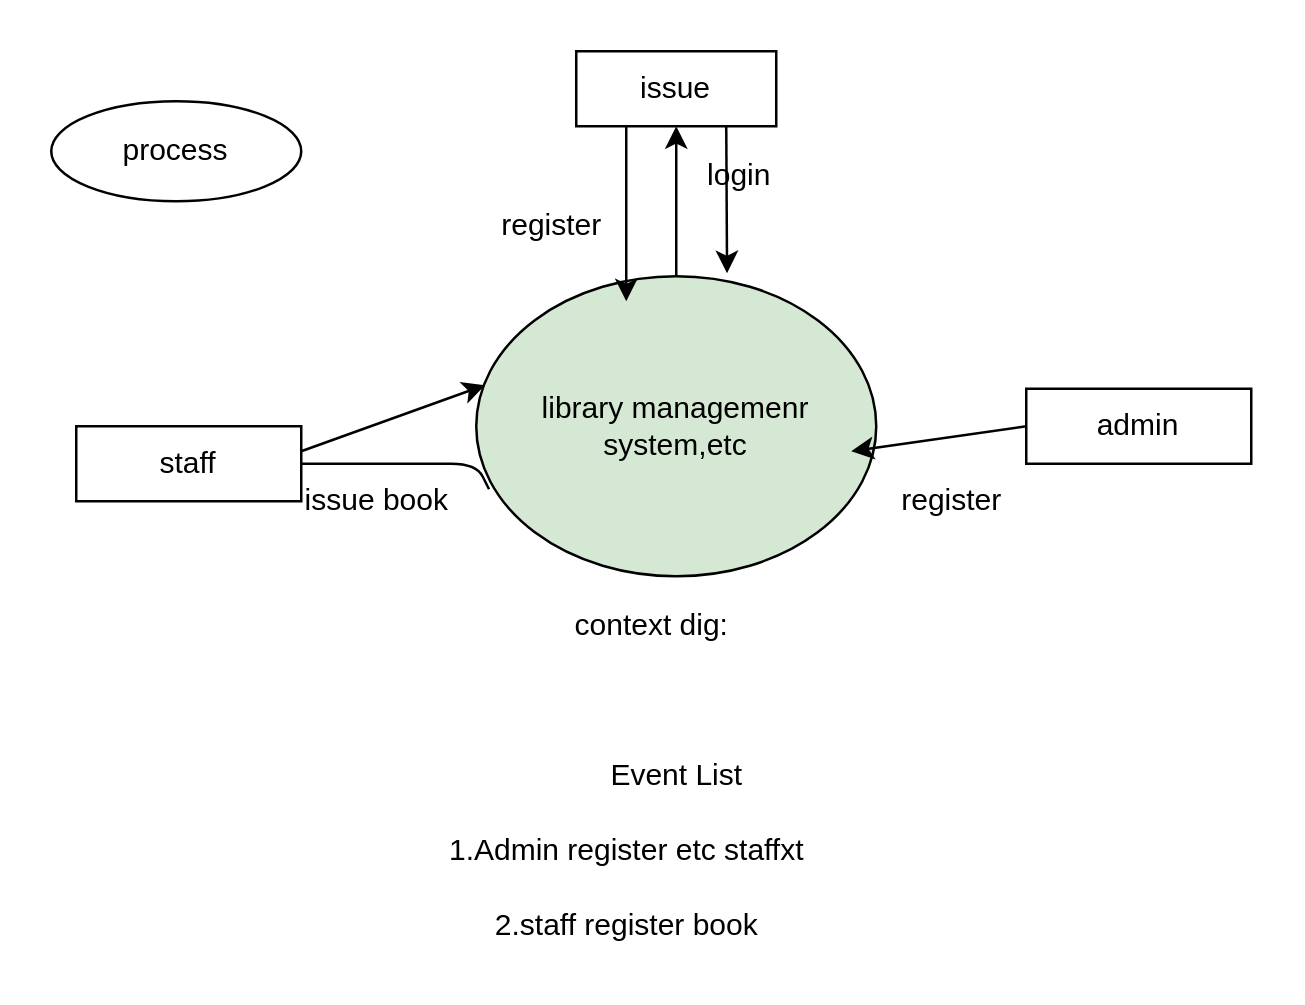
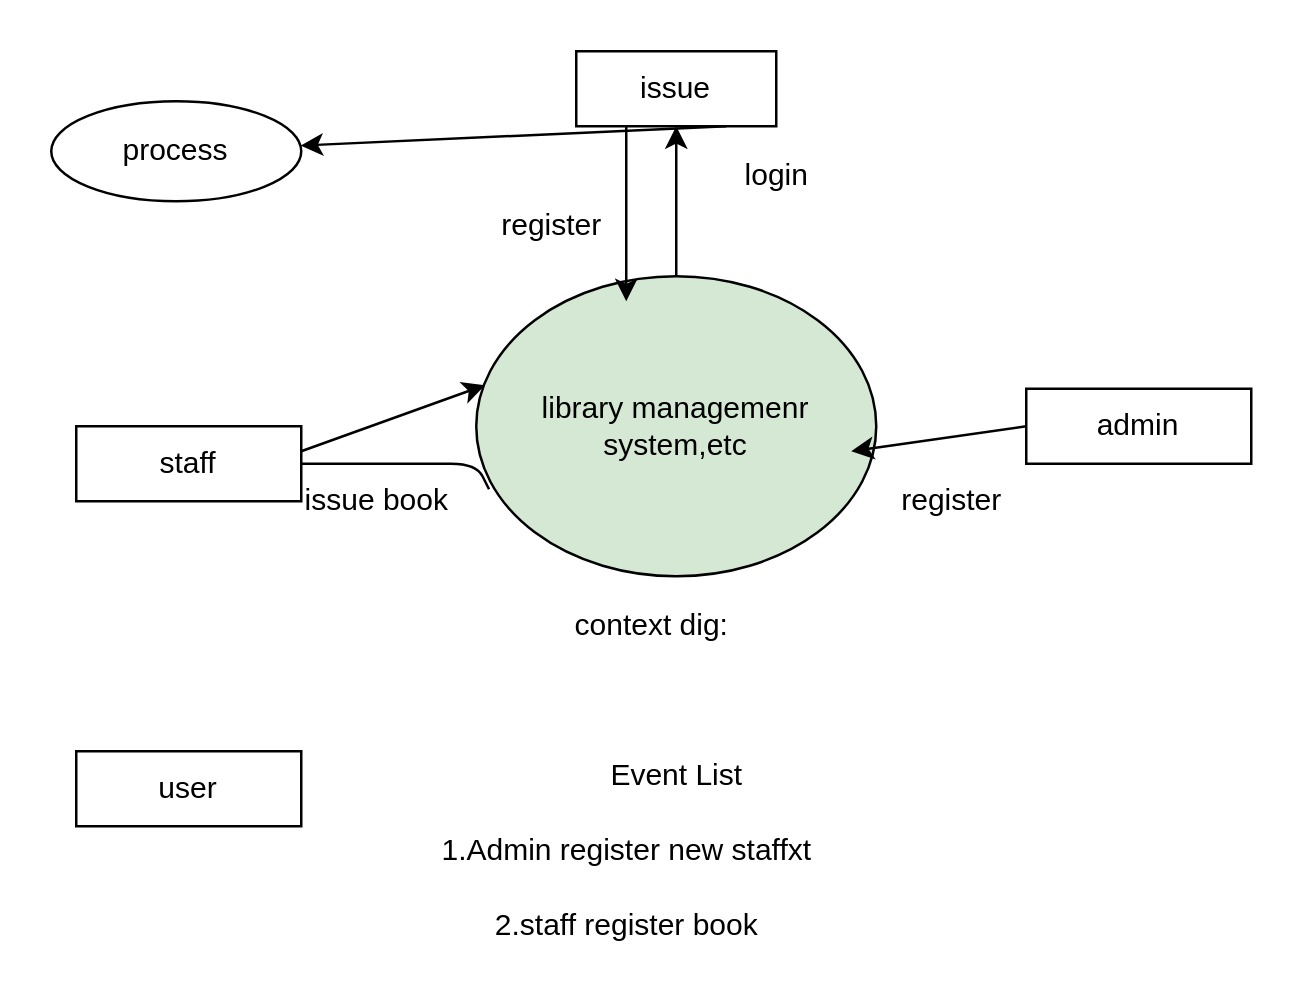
node "login": moved (739, 176) -> (776, 176)
edge "issue" -> "library managemenr system,etc": now "issue" -> "process"
node "user": added
node "1.Admin register etc staffxt": label "1.Admin register etc staffxt" -> "1.Admin register new staffxt"
